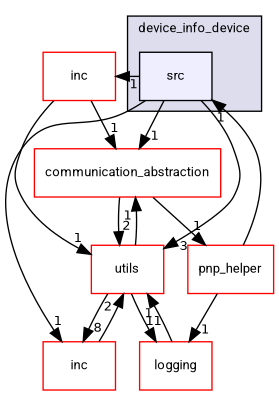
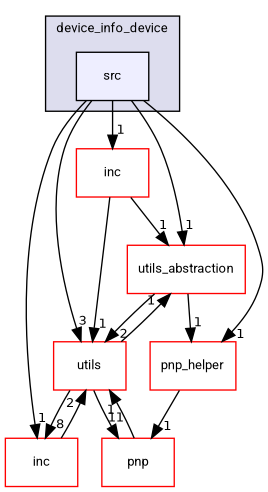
edge "pnp_helper" -> "src": reversed
node "communication_abstraction": label "communication_abstraction" -> "utils_abstraction"
node "logging": label "logging" -> "pnp"
